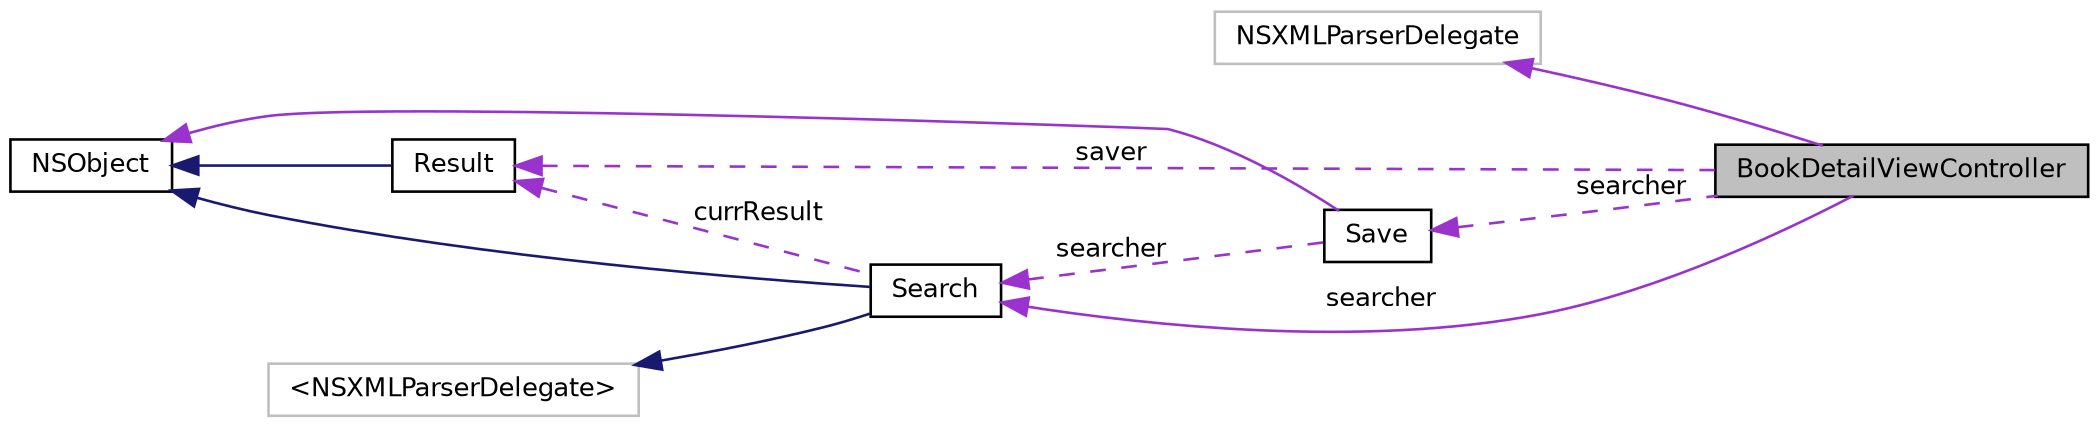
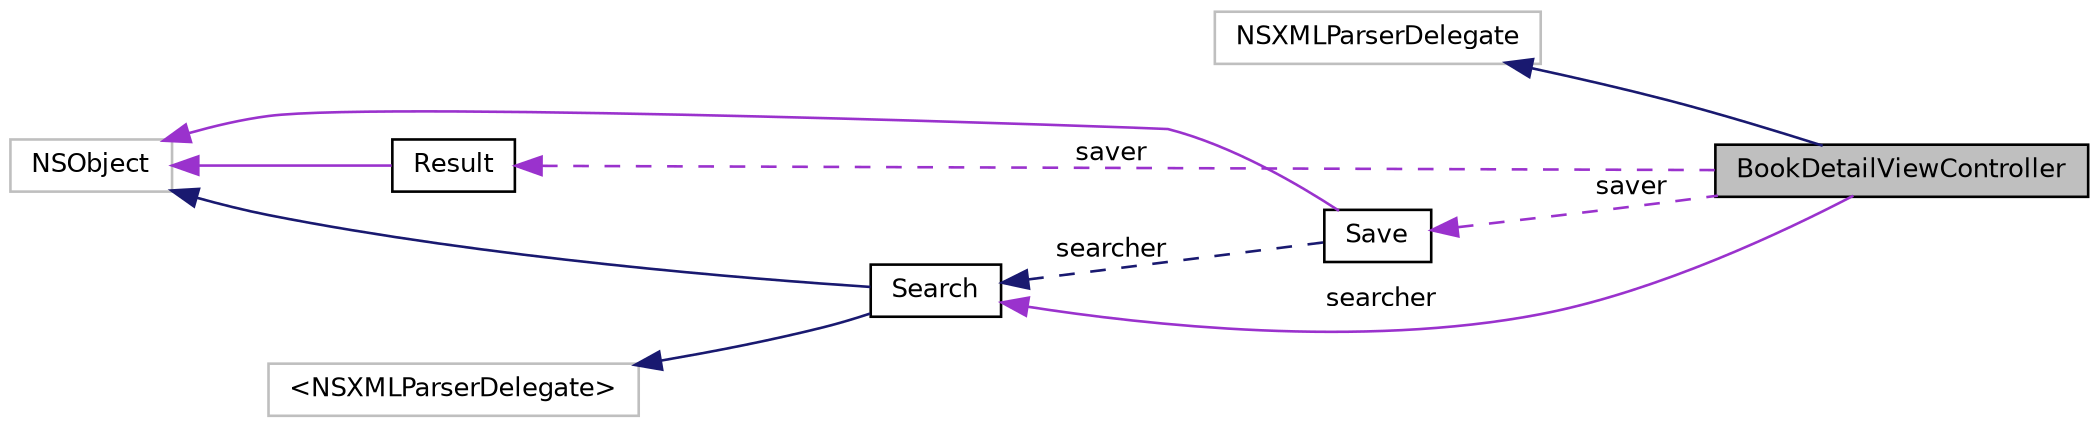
edge "BookDetailViewController" -> "NSXMLParserDelegate": color darkorchid3 -> midnightblue
node "NSObject": color black -> grey75
edge "Result" -> "NSObject": color midnightblue -> darkorchid3
edge "BookDetailViewController" -> "Save": label " searcher" -> " saver"
edge "Search" -> "Result": removed, label "currResult"
edge "Save" -> "Search": color darkorchid3 -> midnightblue
